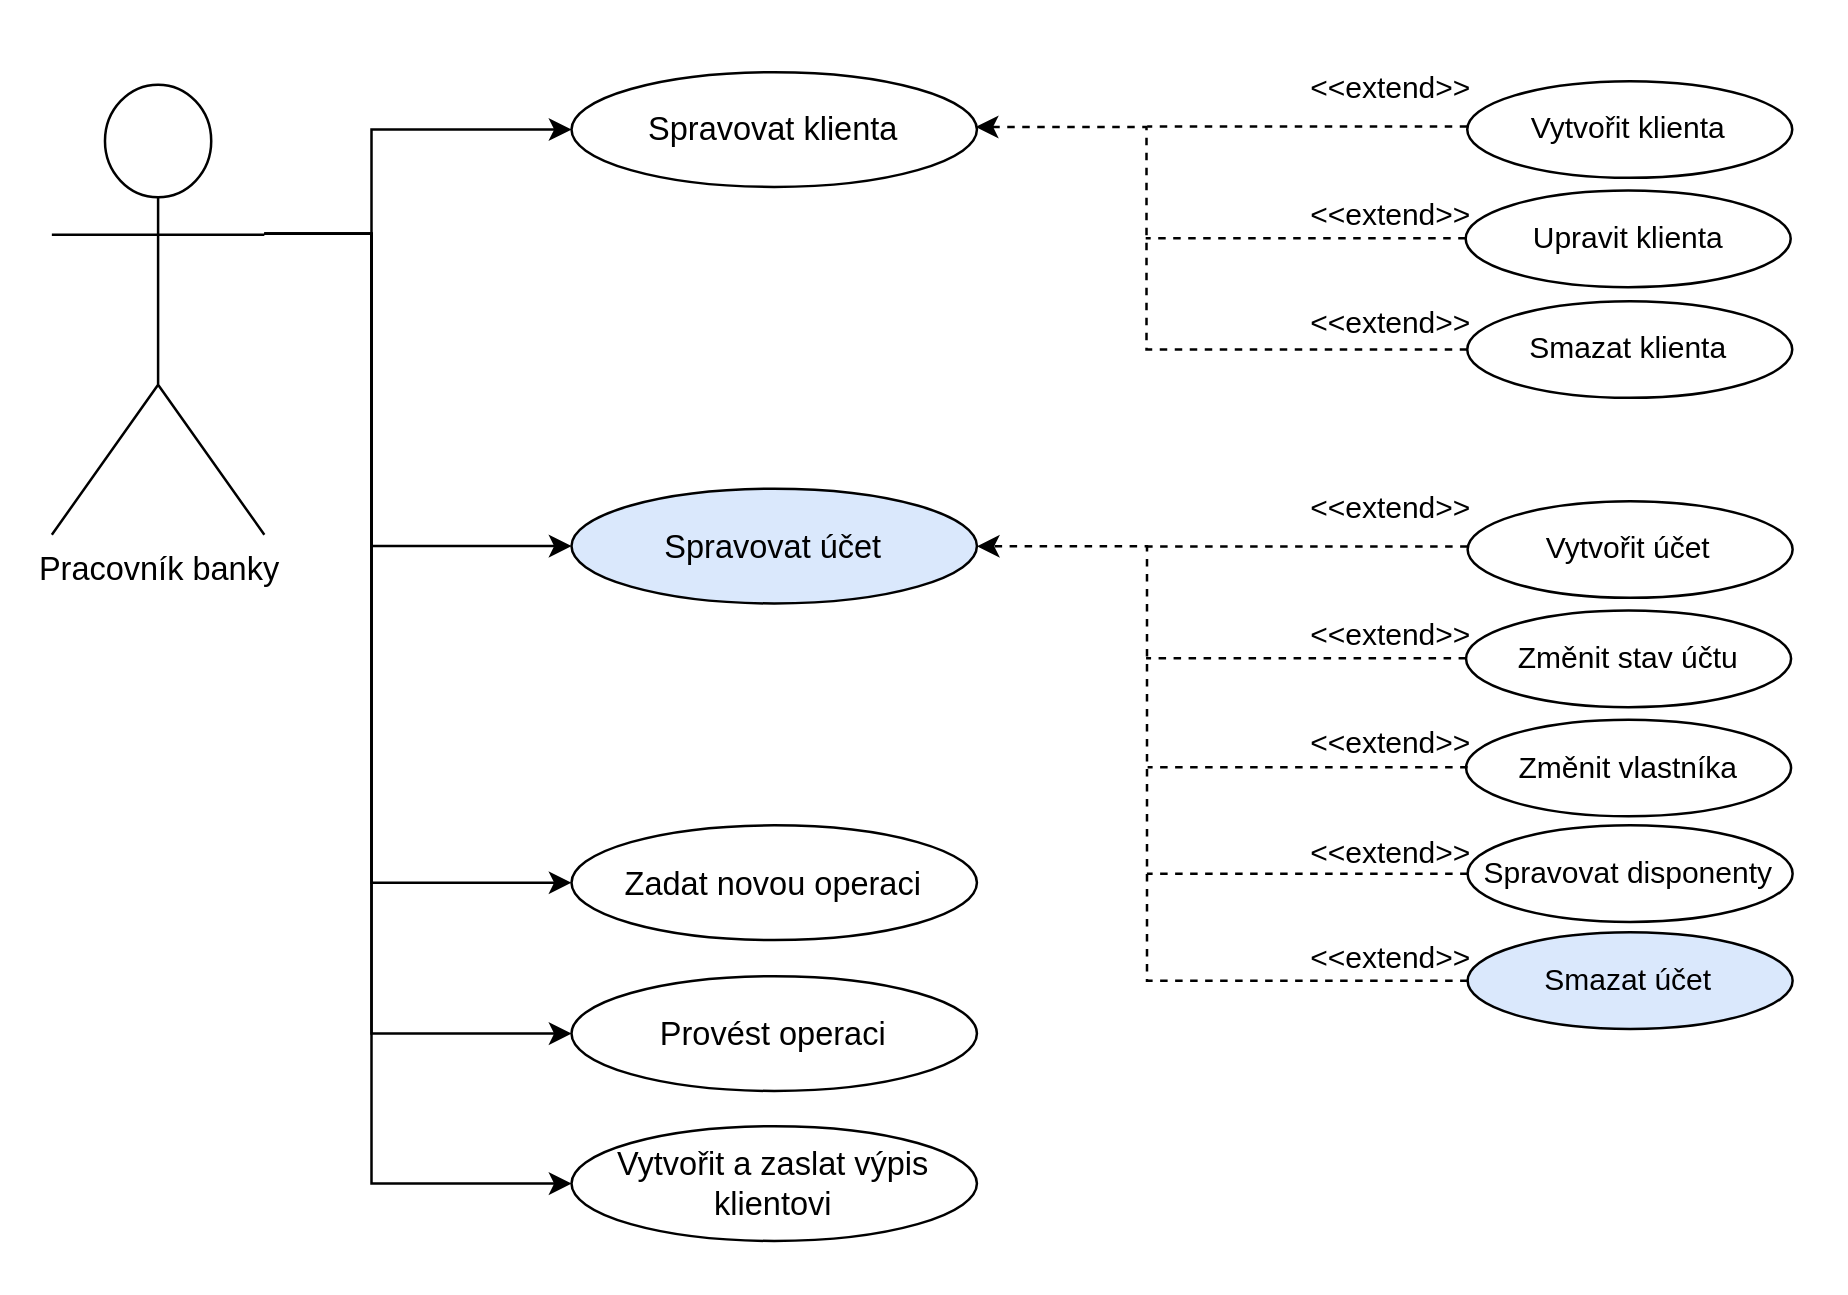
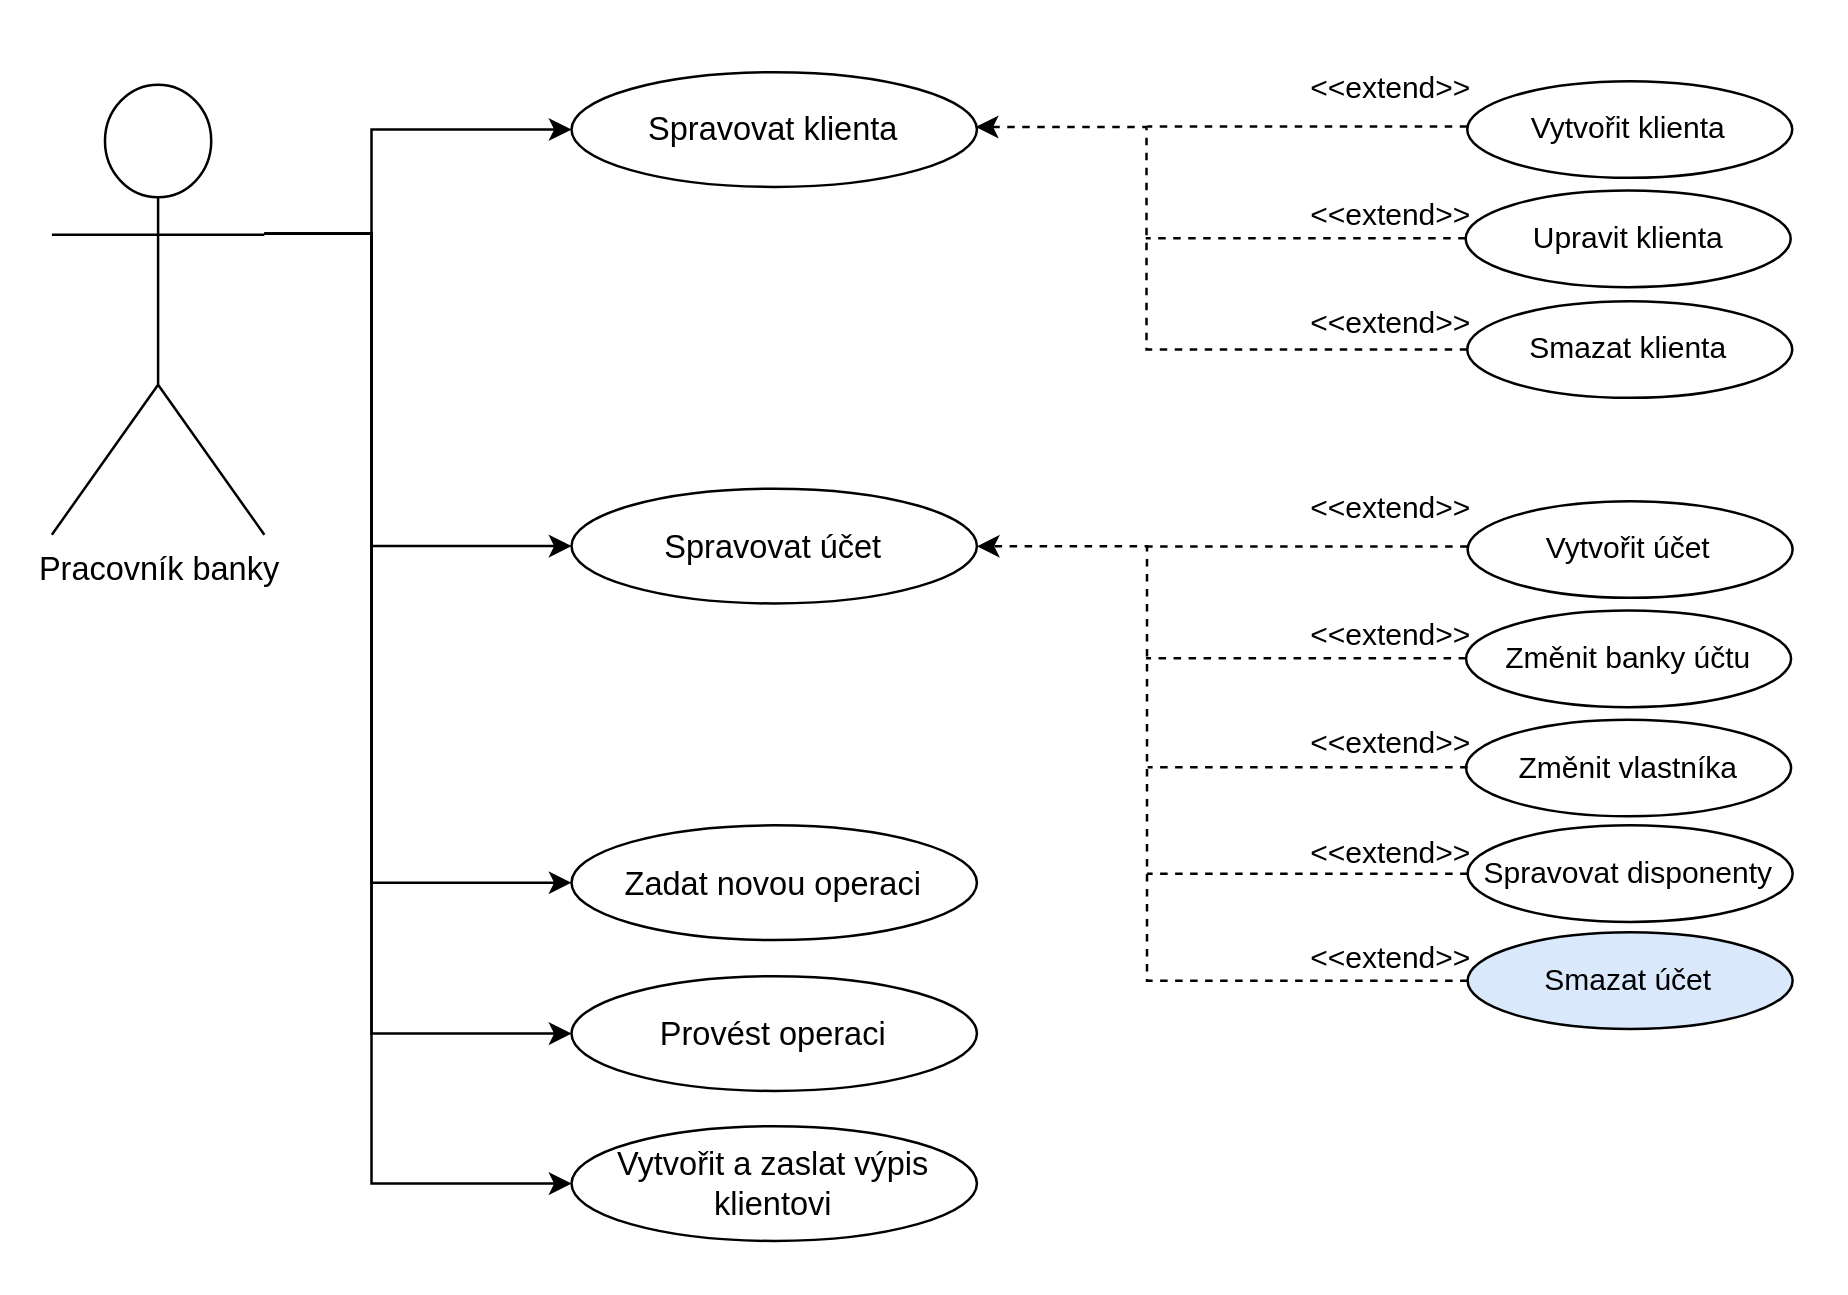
node "Spravovat účet": fillcolor #dae8fc -> #ffffff
node "Změnit stav účtu": label "Změnit stav účtu" -> "Změnit banky účtu"
